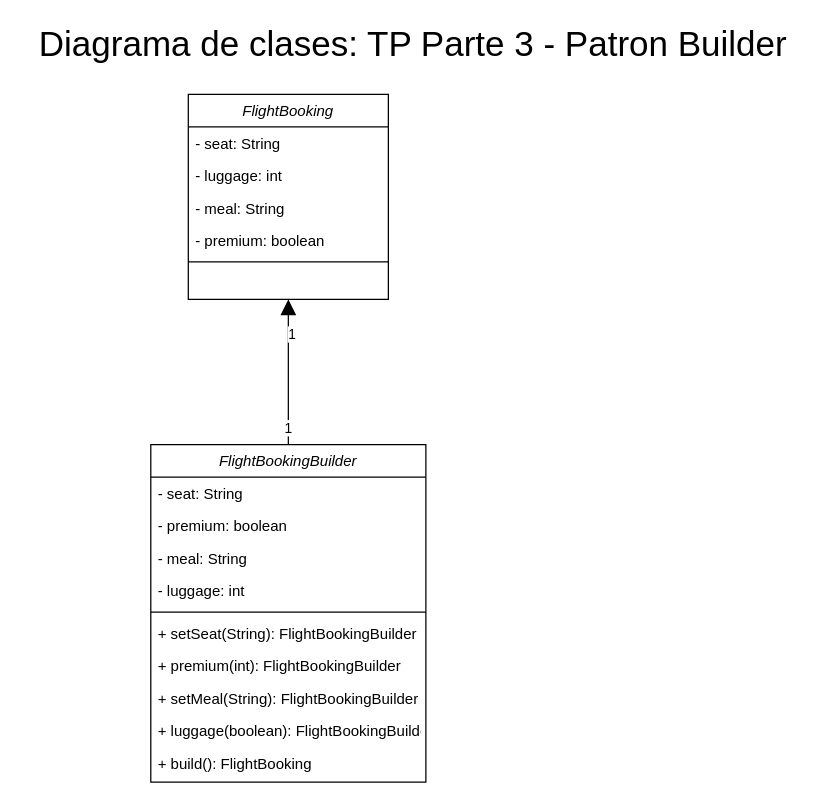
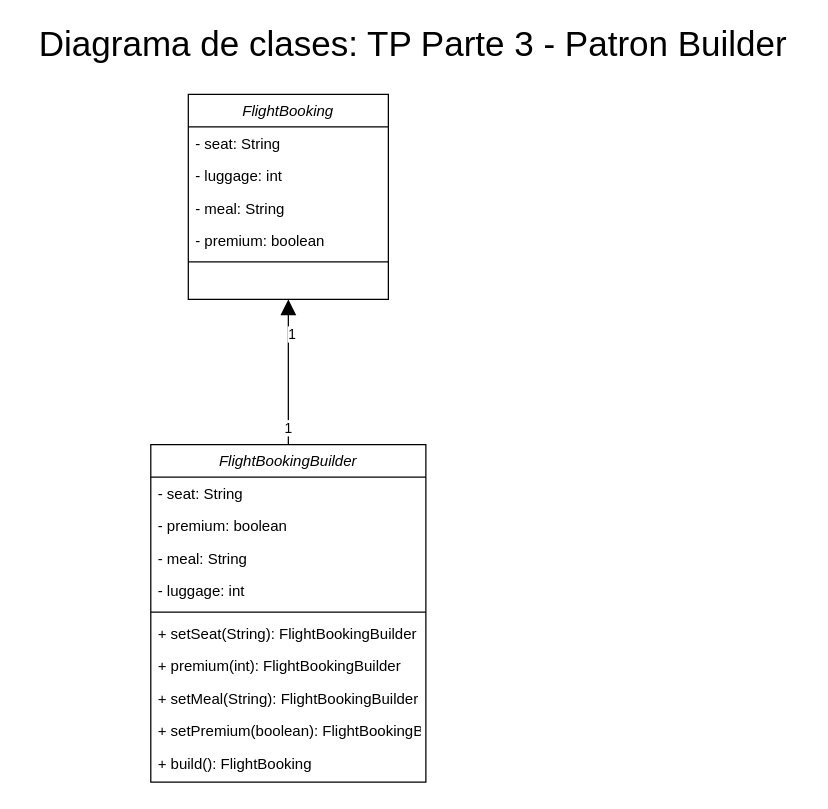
node "+ luggage(boolean): FlightBookingBuilder": label "+ luggage(boolean): FlightBookingBuilder" -> "+ setPremium(boolean): FlightBookingBuilder"
